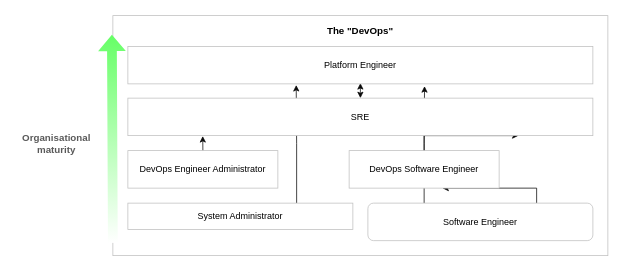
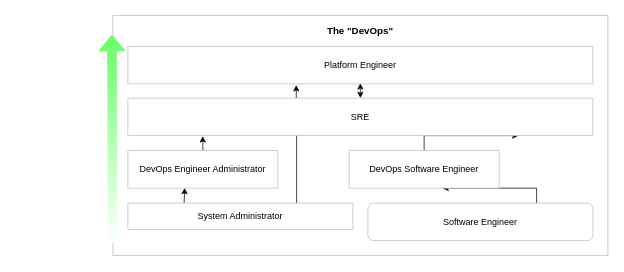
edge "Software Engineer" -> "Platform Engineer": removed
node "Organisational maturity": removed
edge "System Administrator" -> "DevOps Engineer Administrator": added
